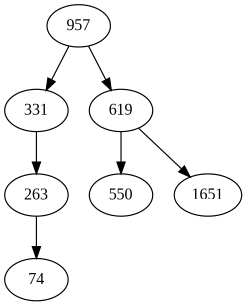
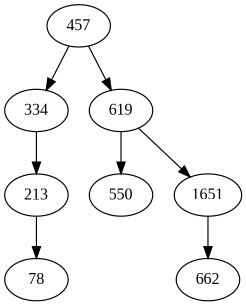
node "957": label "957" -> "457"
node "331": label "331" -> "334"
node "263": label "263" -> "213"
node "74": label "74" -> "78"
node "662": added
